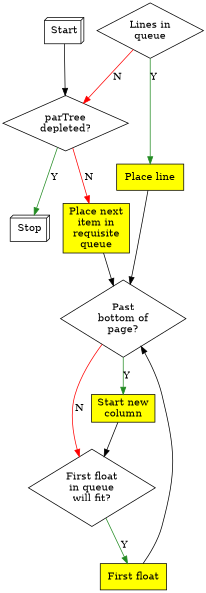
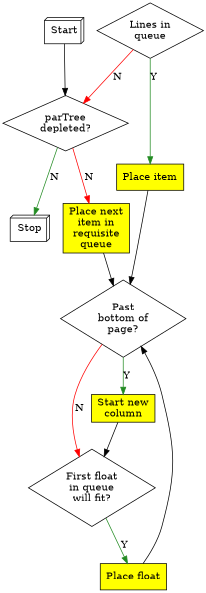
edge "parTree depleted?" -> "Stop": label "Y" -> "N"
node "Place line": label "Place line" -> "Place item"
node "First float": label "First float" -> "Place float"
